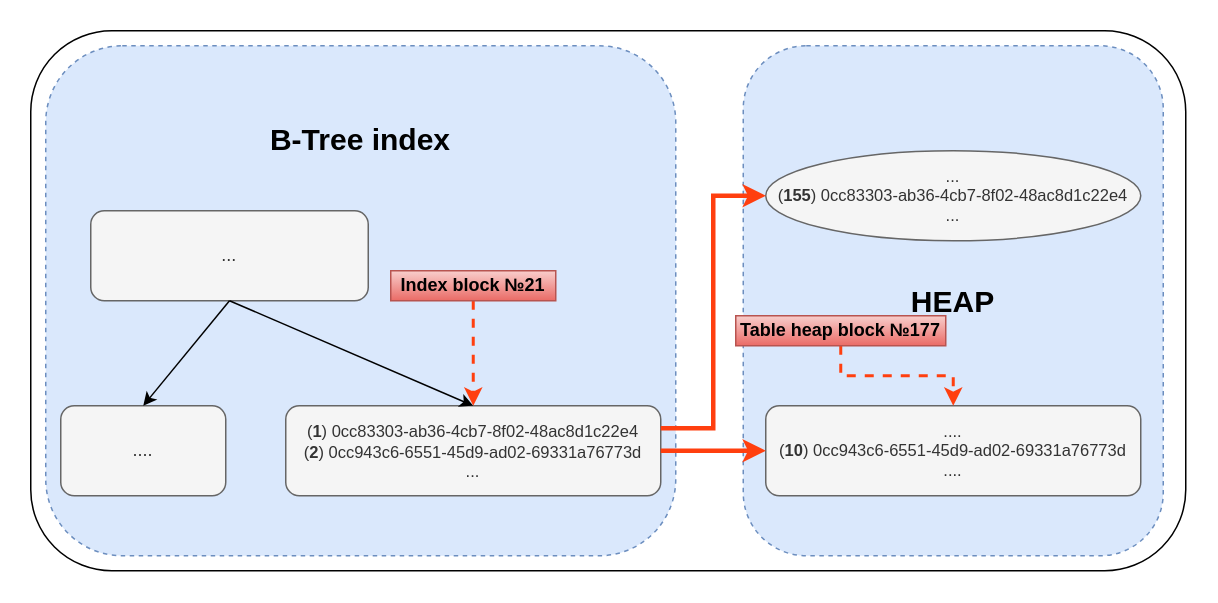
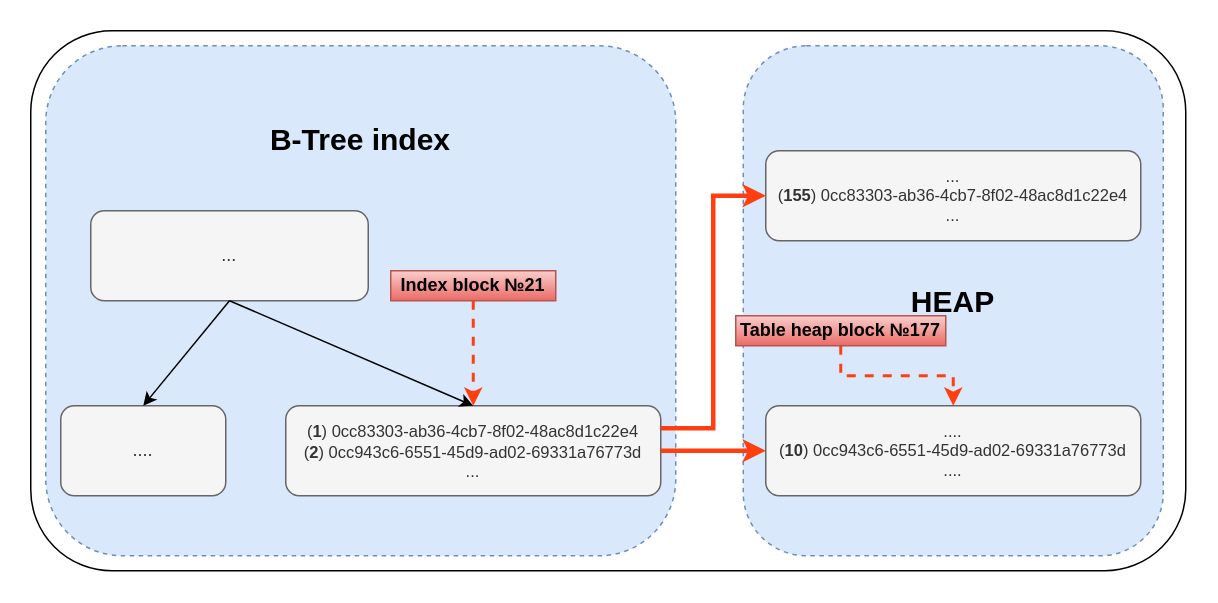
node "... (155) 0cc83303-ab36-4cb7-8f02-48ac8d1c22e4 ...": shape ellipse -> rounded rectangle
